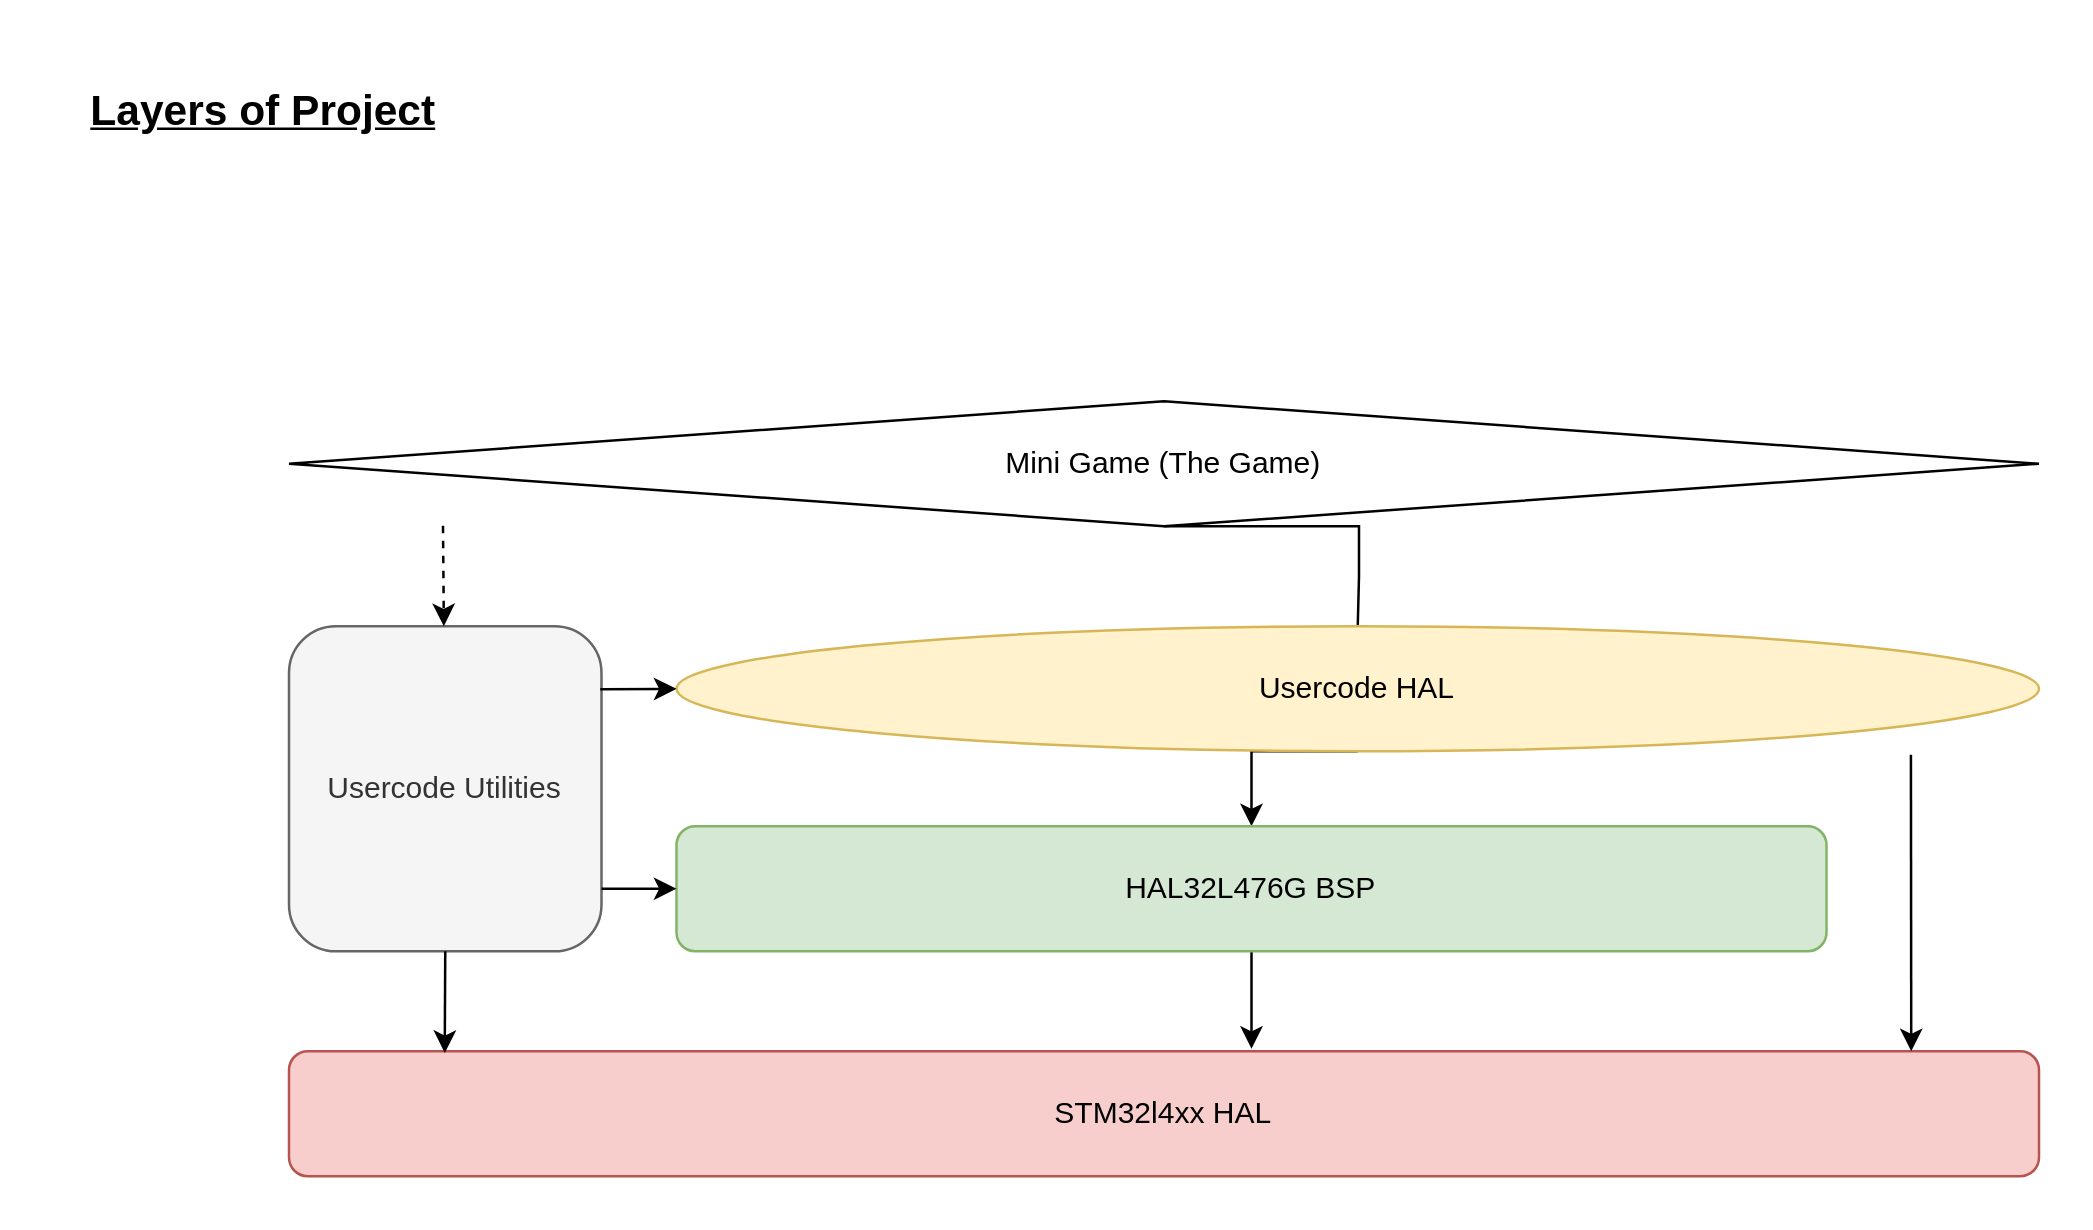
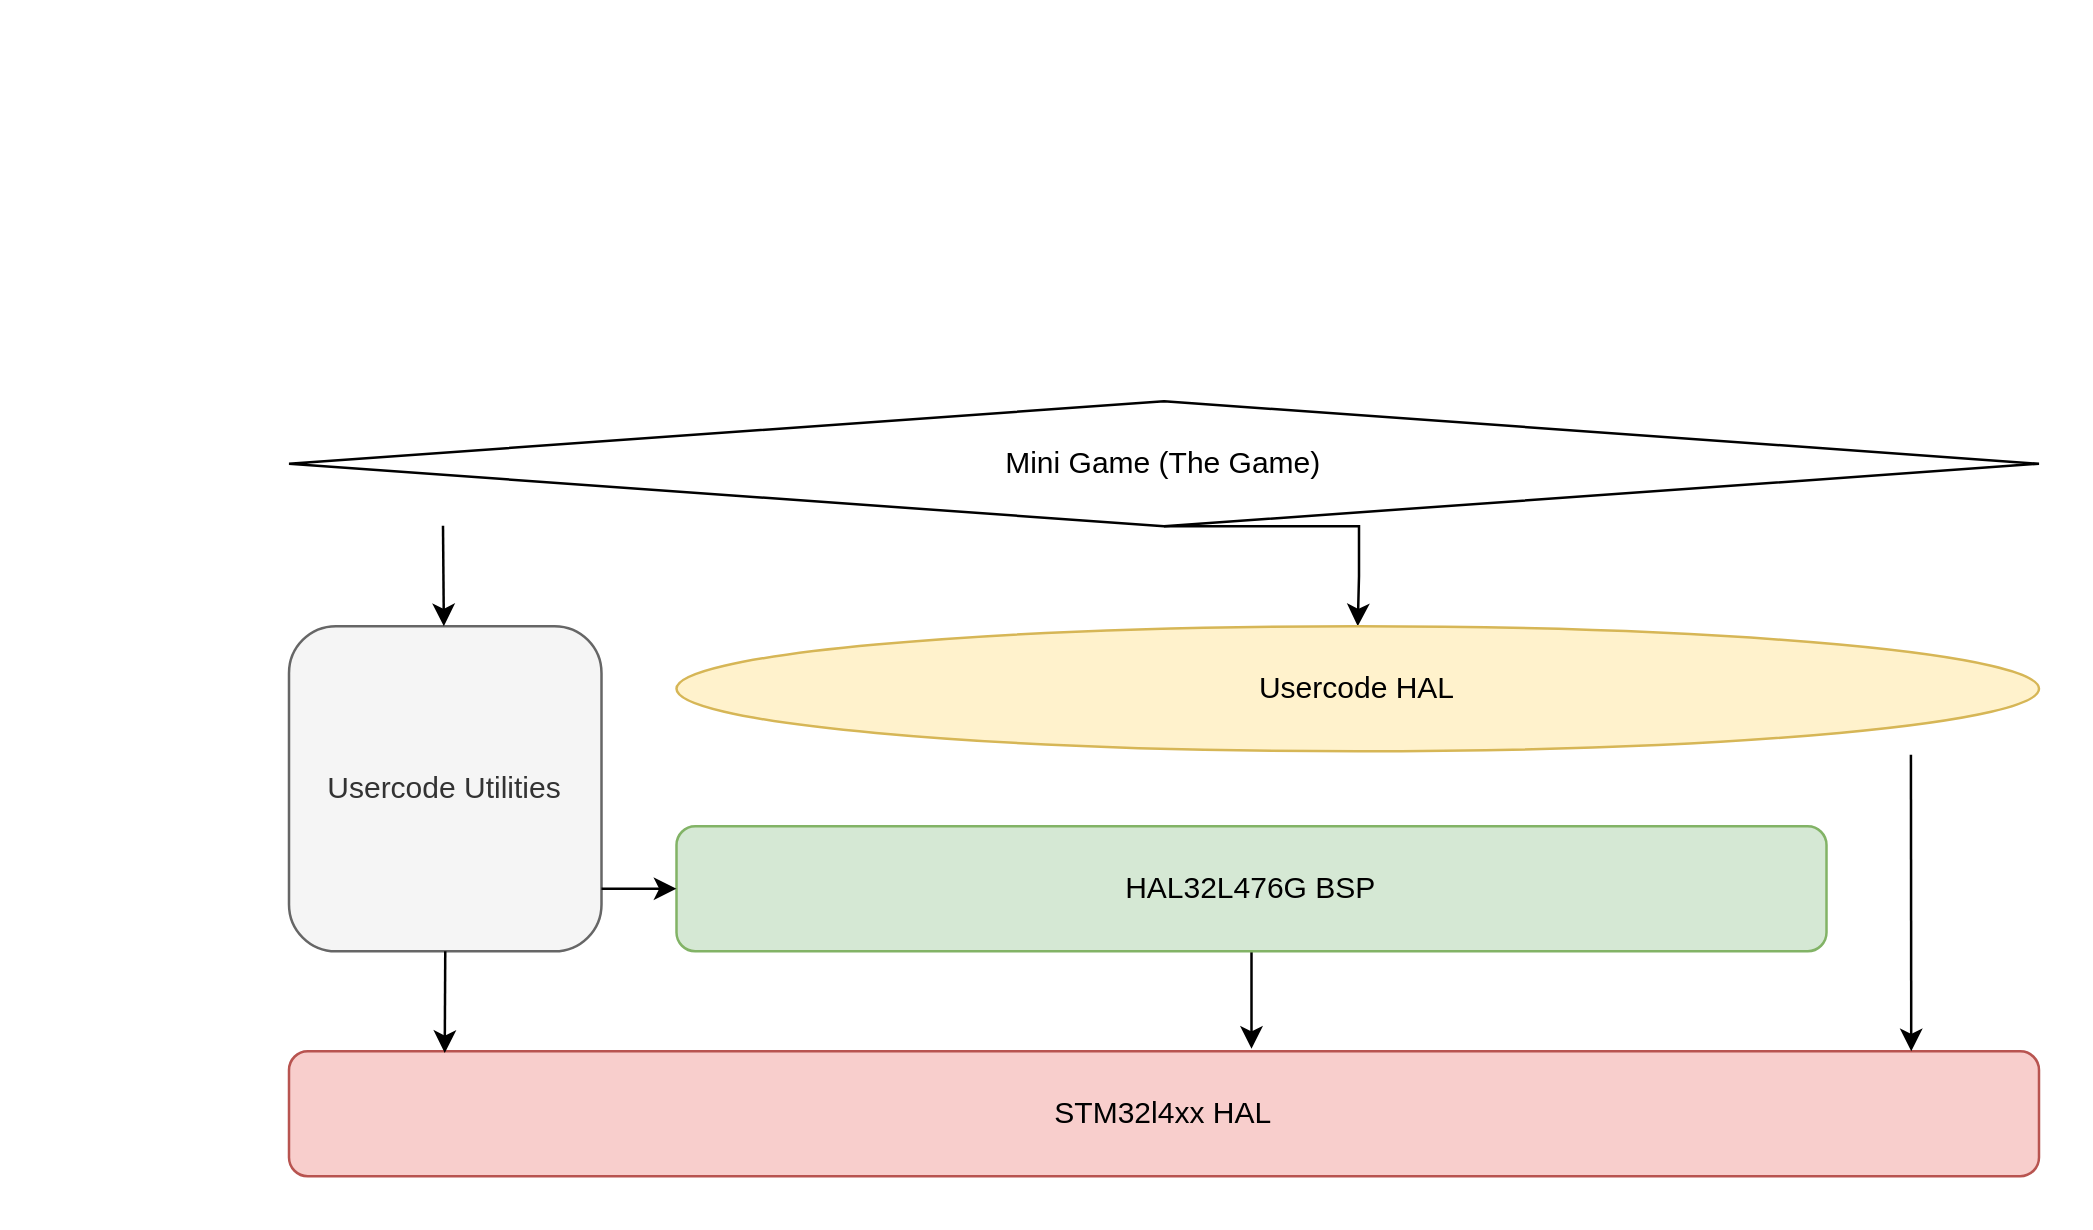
node "Layers of Project": removed
edge "Mini Game (The Game)" -> "Usercode Utilities": style dashed -> solid
edge "Mini Game (The Game)" -- "Usercode HAL": arrowhead none -> classic
edge "Usercode Utilities" -> "Usercode HAL": removed
edge "Usercode HAL" -> "HAL32L476G BSP": removed
